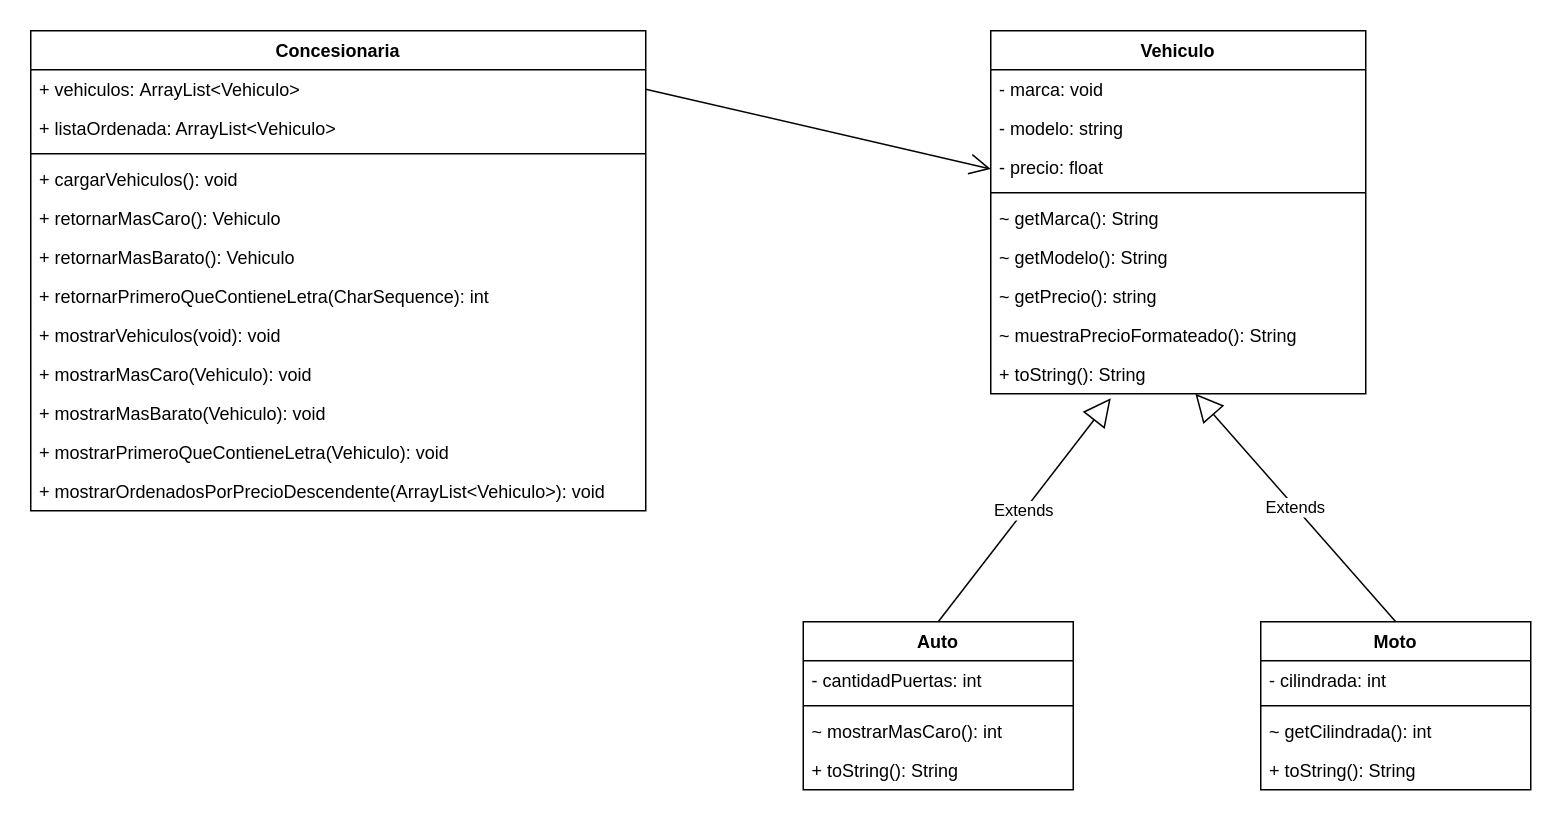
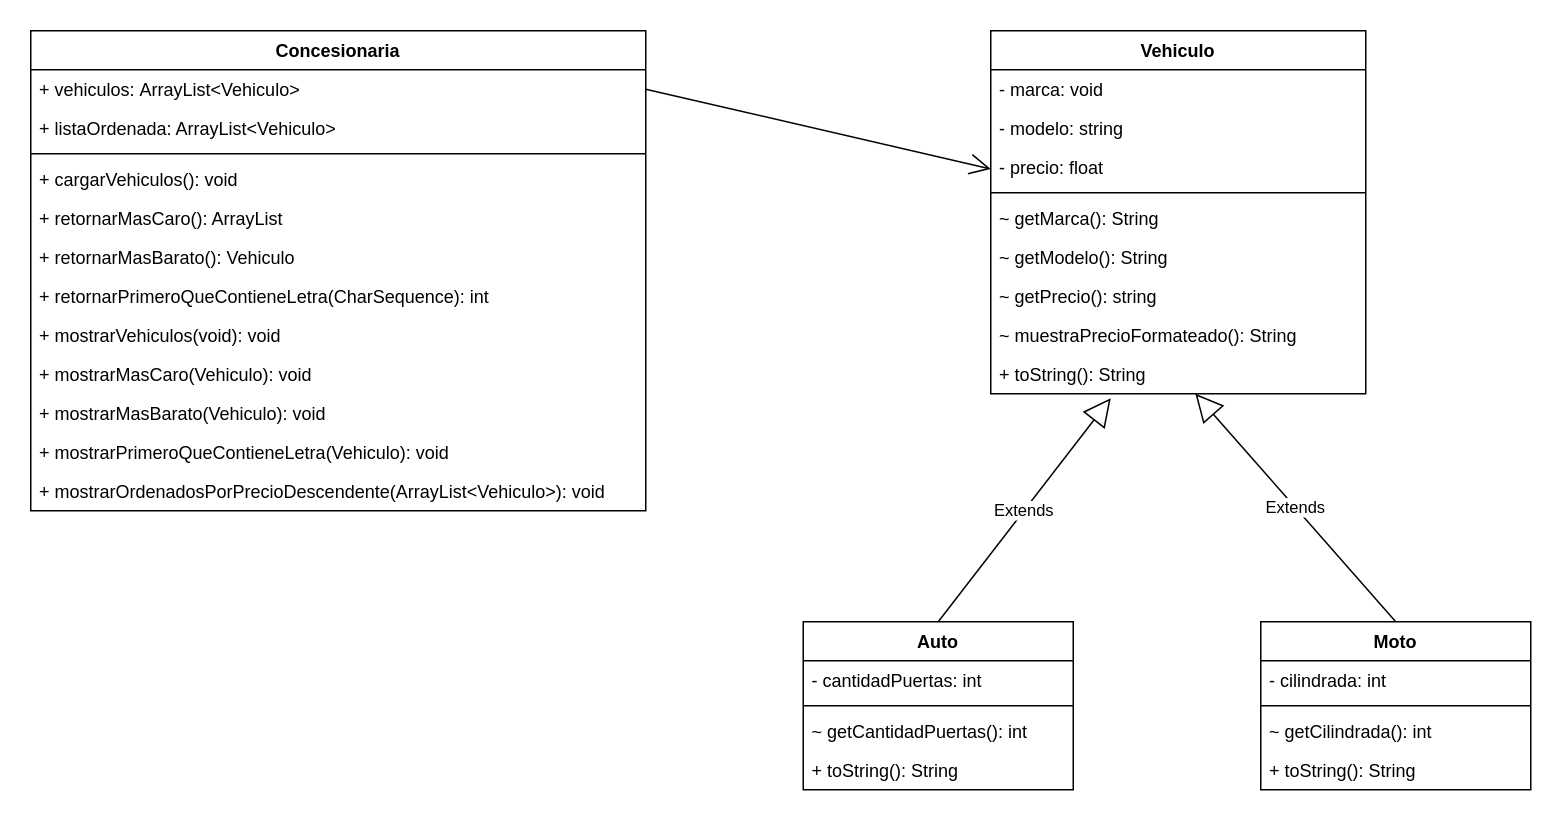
node "+ retornarMasCaro(): Vehiculo": label "+ retornarMasCaro(): Vehiculo" -> "+ retornarMasCaro(): ArrayList"
node "~ mostrarMasCaro(): int": label "~ mostrarMasCaro(): int" -> "~ getCantidadPuertas(): int"
